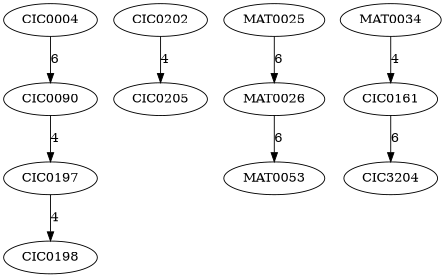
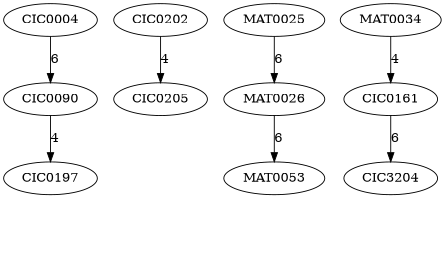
node "CIC0198": removed
